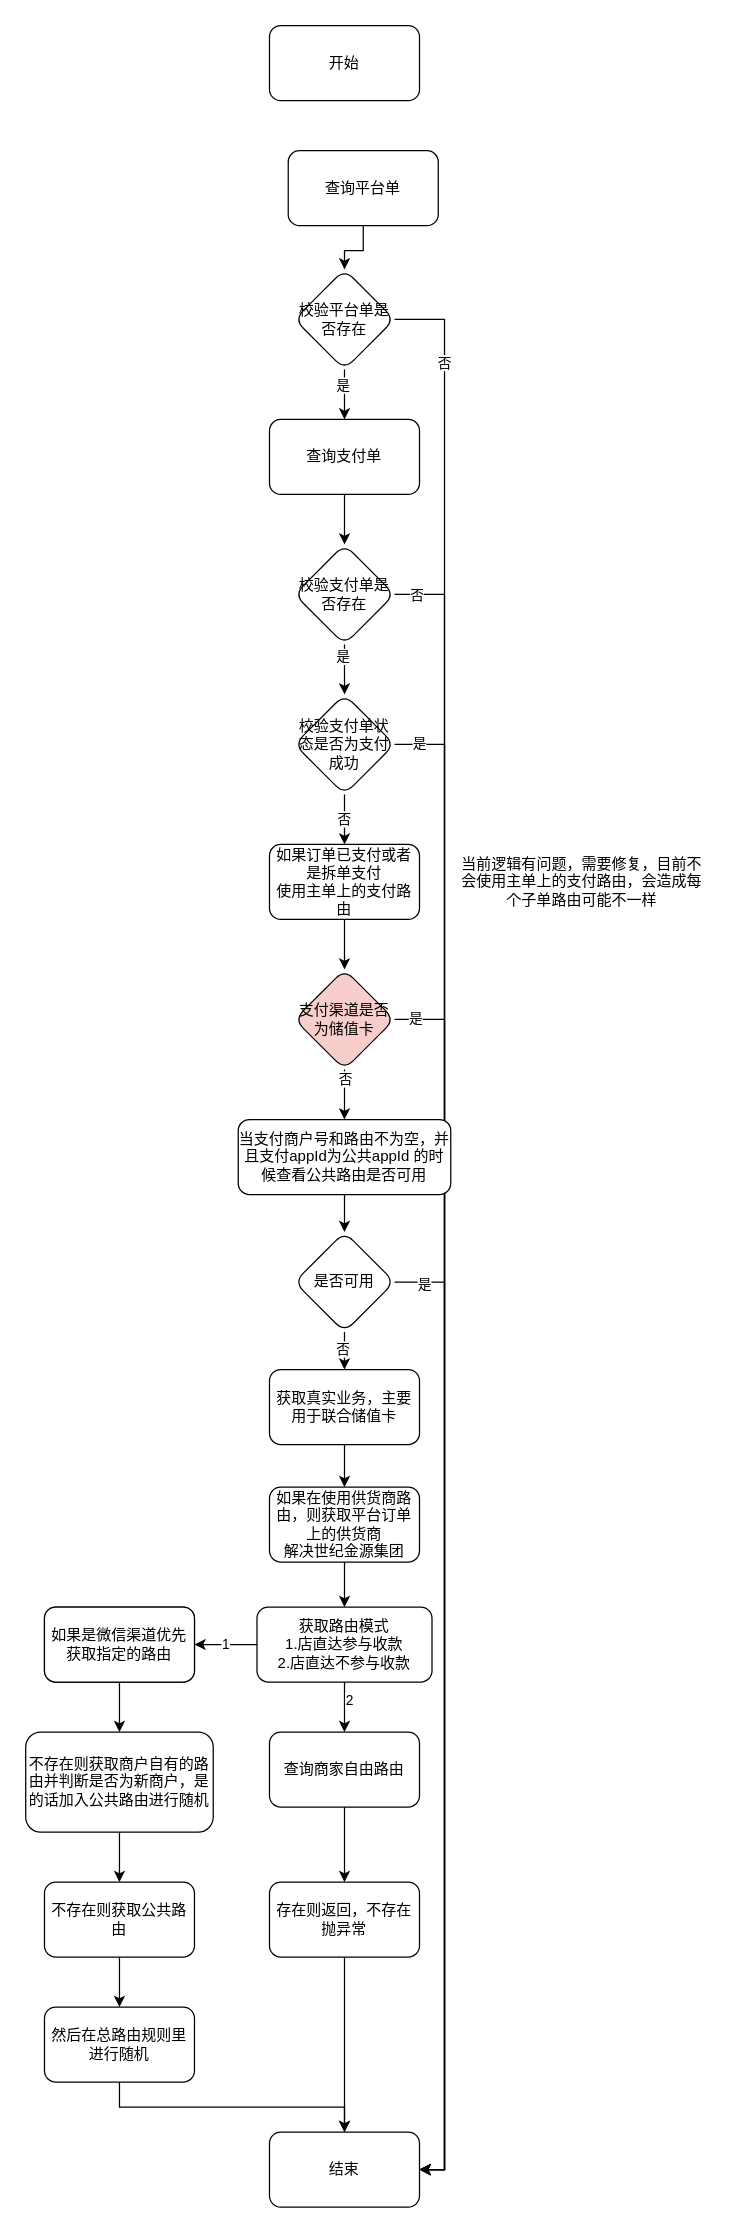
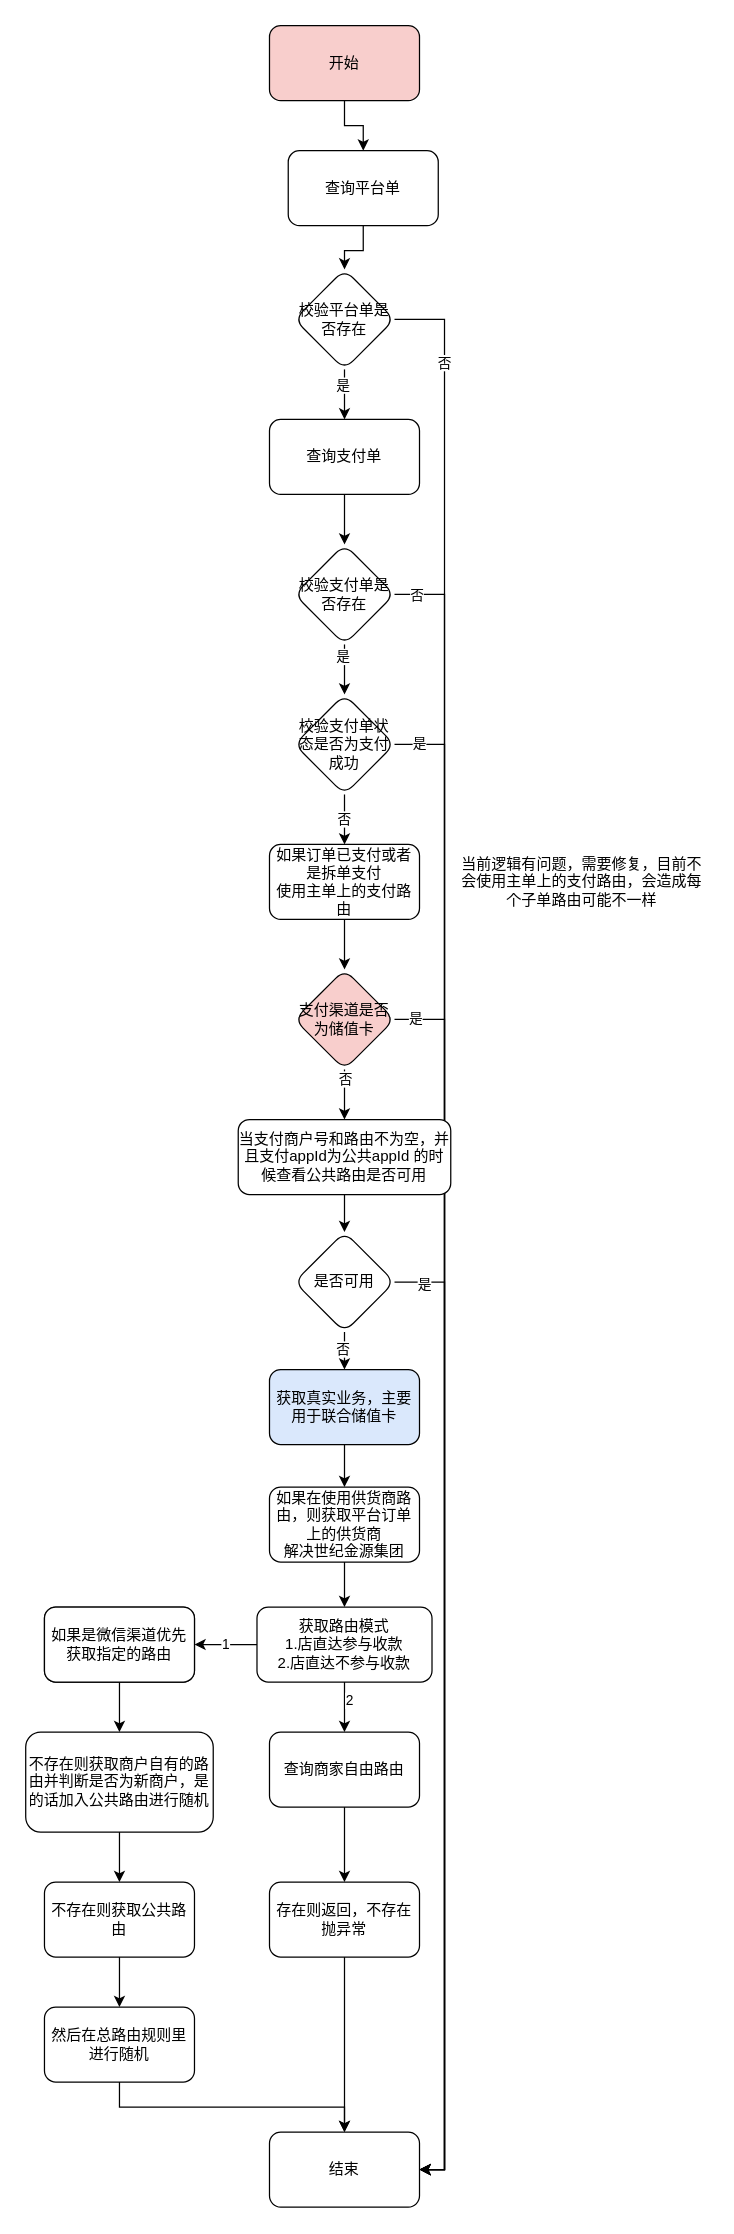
node "开始": fillcolor #ffffff -> #f8cecc
edge "开始" -> "查询平台单": added
node "获取真实业务，主要用于联合储值卡": fillcolor #ffffff -> #dae8fc
